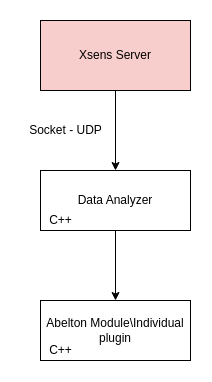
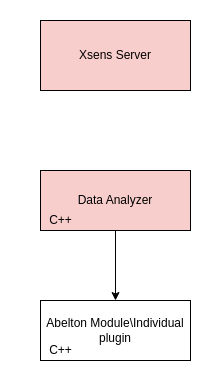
edge "Xsens Server" -> "Data Analyzer": removed
node "Socket - UDP": removed
node "Data Analyzer": fillcolor #ffffff -> #f8cecc
